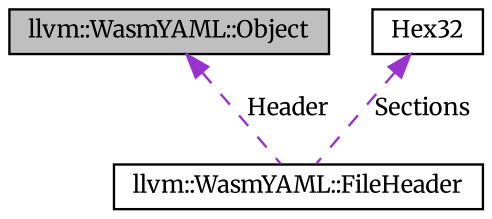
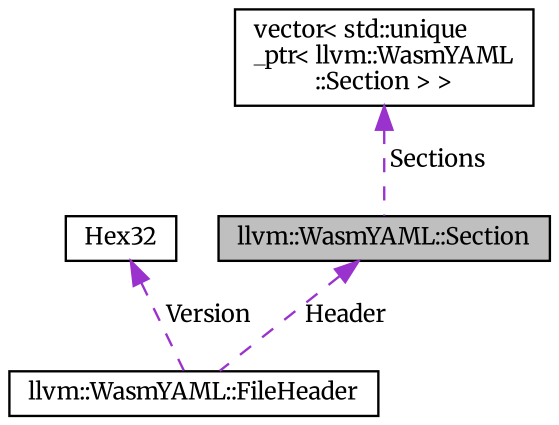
node "llvm::WasmYAML::Object": label "llvm::WasmYAML::Object" -> "llvm::WasmYAML::Section"
node "vector< std::unique _ptr< llvm::WasmYAML ::Section > >": added
edge "llvm::WasmYAML::FileHeader" -> "Hex32": label " Sections" -> " Version"
